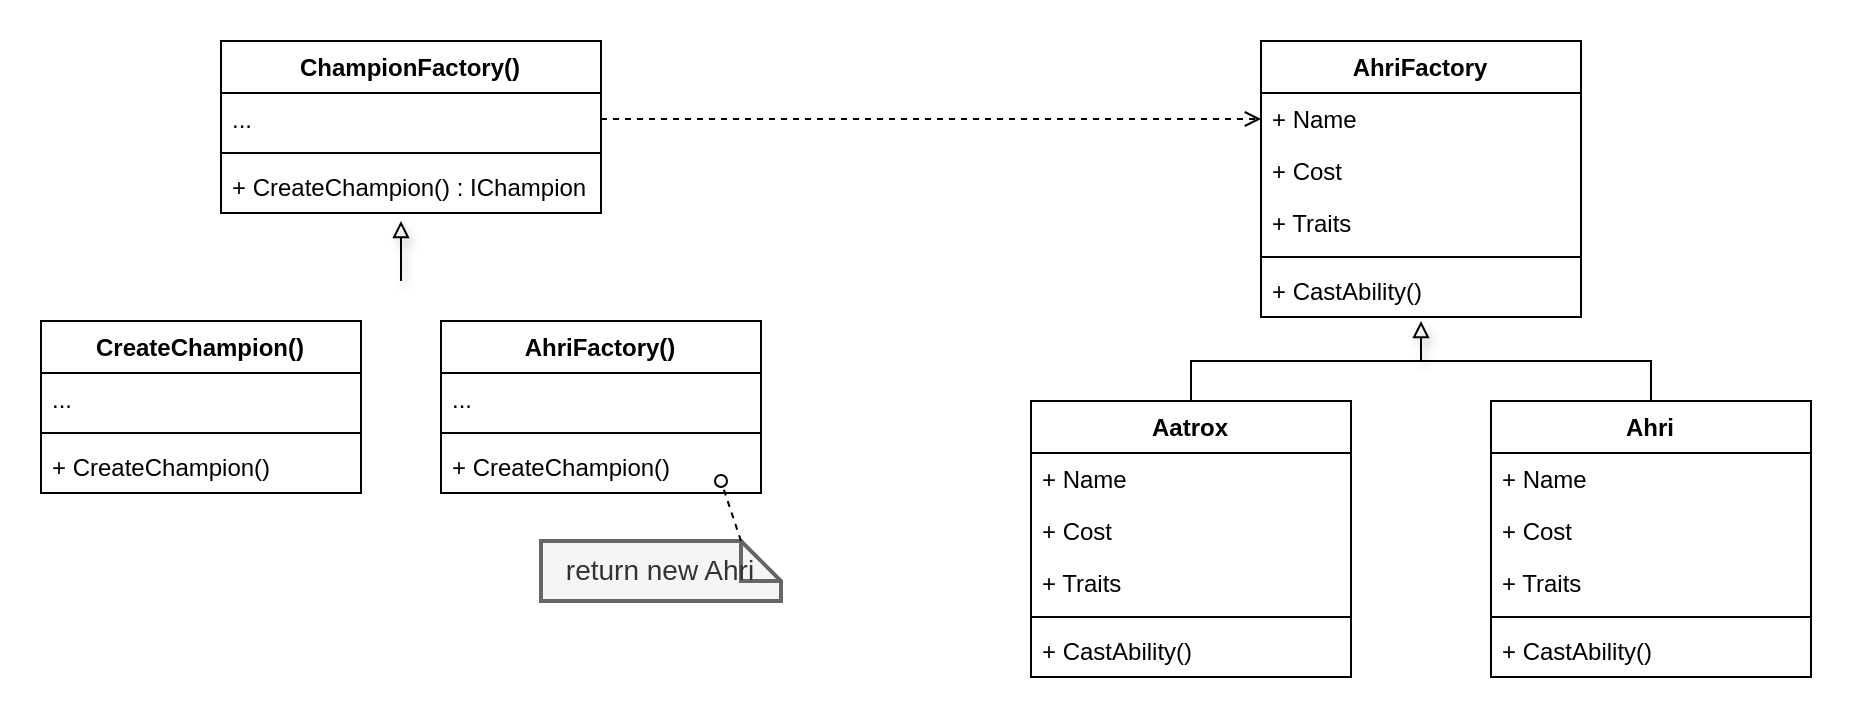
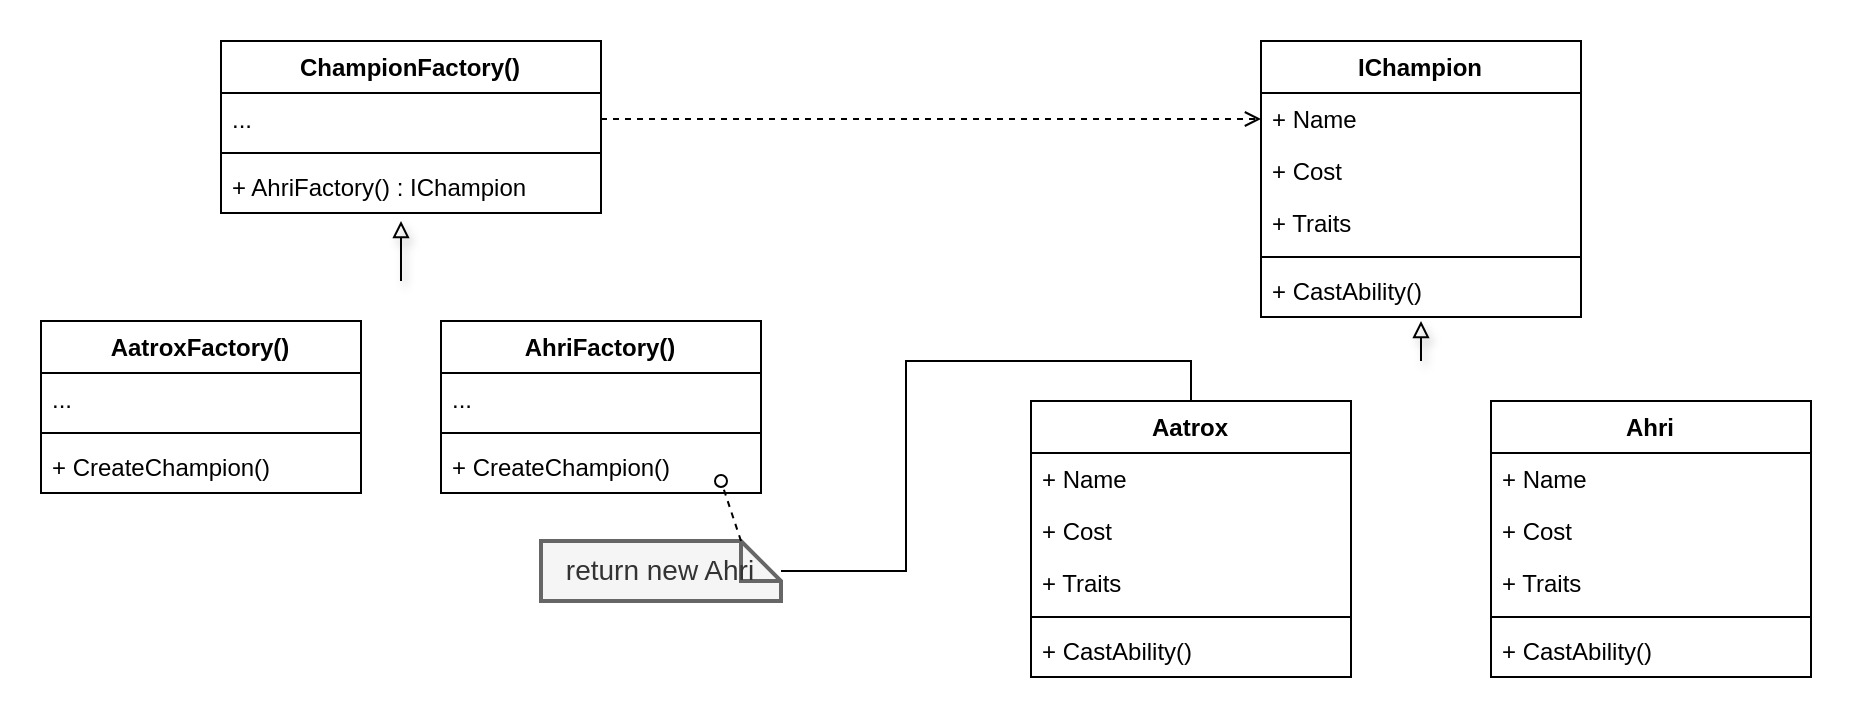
node "AhriFactory": label "AhriFactory" -> "IChampion"
node "+ CreateChampion() : IChampion": label "+ CreateChampion() : IChampion" -> "+ AhriFactory() : IChampion"
node "CreateChampion()": label "CreateChampion()" -> "AatroxFactory()"
edge "Aatrox" -- "Ahri": now "Aatrox" -- "return new Ahri"
